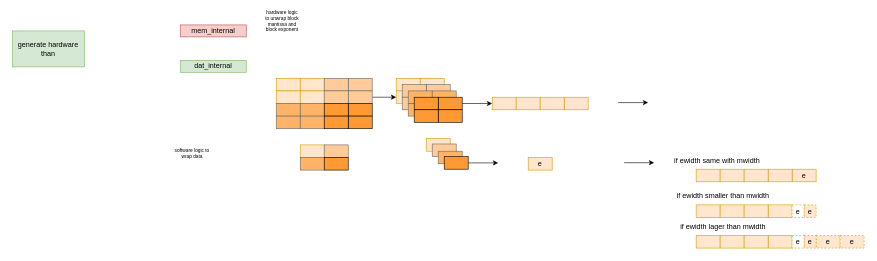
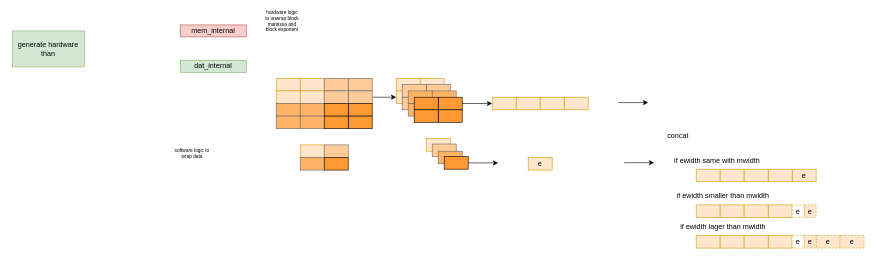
node "concat": added
